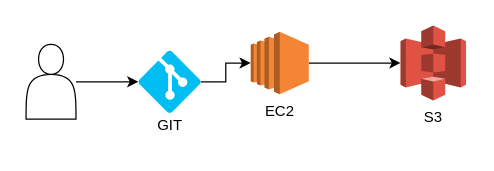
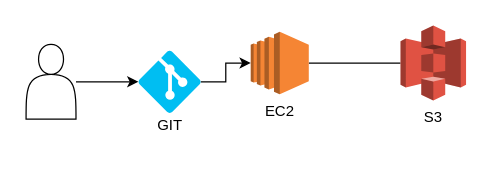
edge "EC2" -> "S3": arrowhead classic -> none
